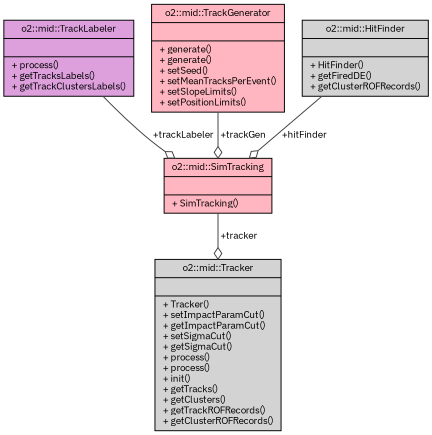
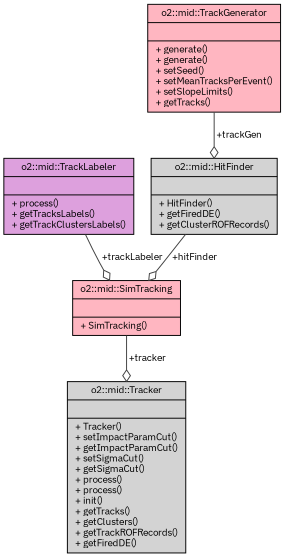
node "o2::mid::TrackGenerator": text "+ setPositionLimits()" -> "+ getTracks()"
edge "o2::mid::TrackGenerator" -> "o2::mid::SimTracking": now "o2::mid::TrackGenerator" -> "o2::mid::HitFinder"
node "o2::mid::Tracker": text "+ getClusterROFRecords()" -> "+ getFiredDE()"
